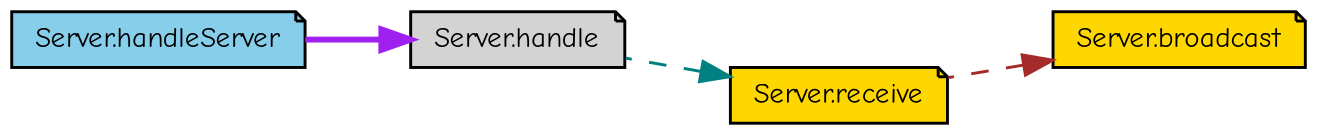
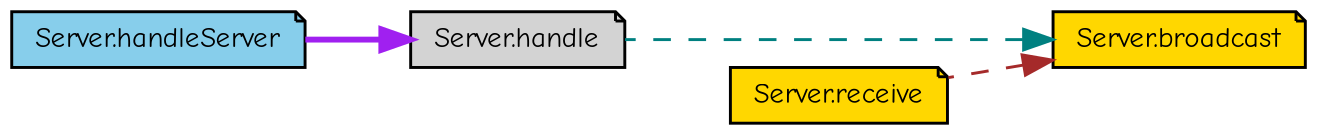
edge "Server.handle" -> "Server.receive": now "Server.handle" -> "Server.broadcast"
